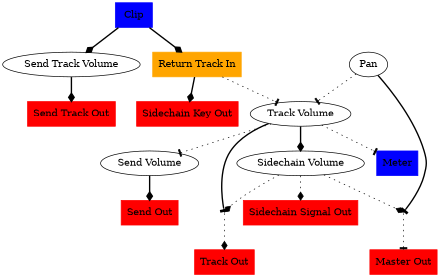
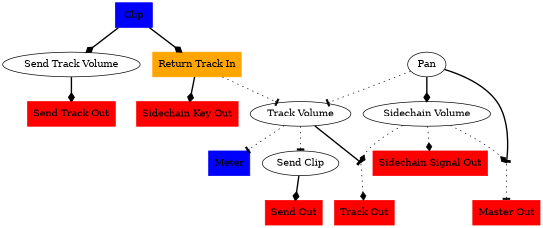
edge "Track Volume" -> "Sidechain Volume": now "Pan" -> "Sidechain Volume"
node "Send Volume": label "Send Volume" -> "Send Clip"
